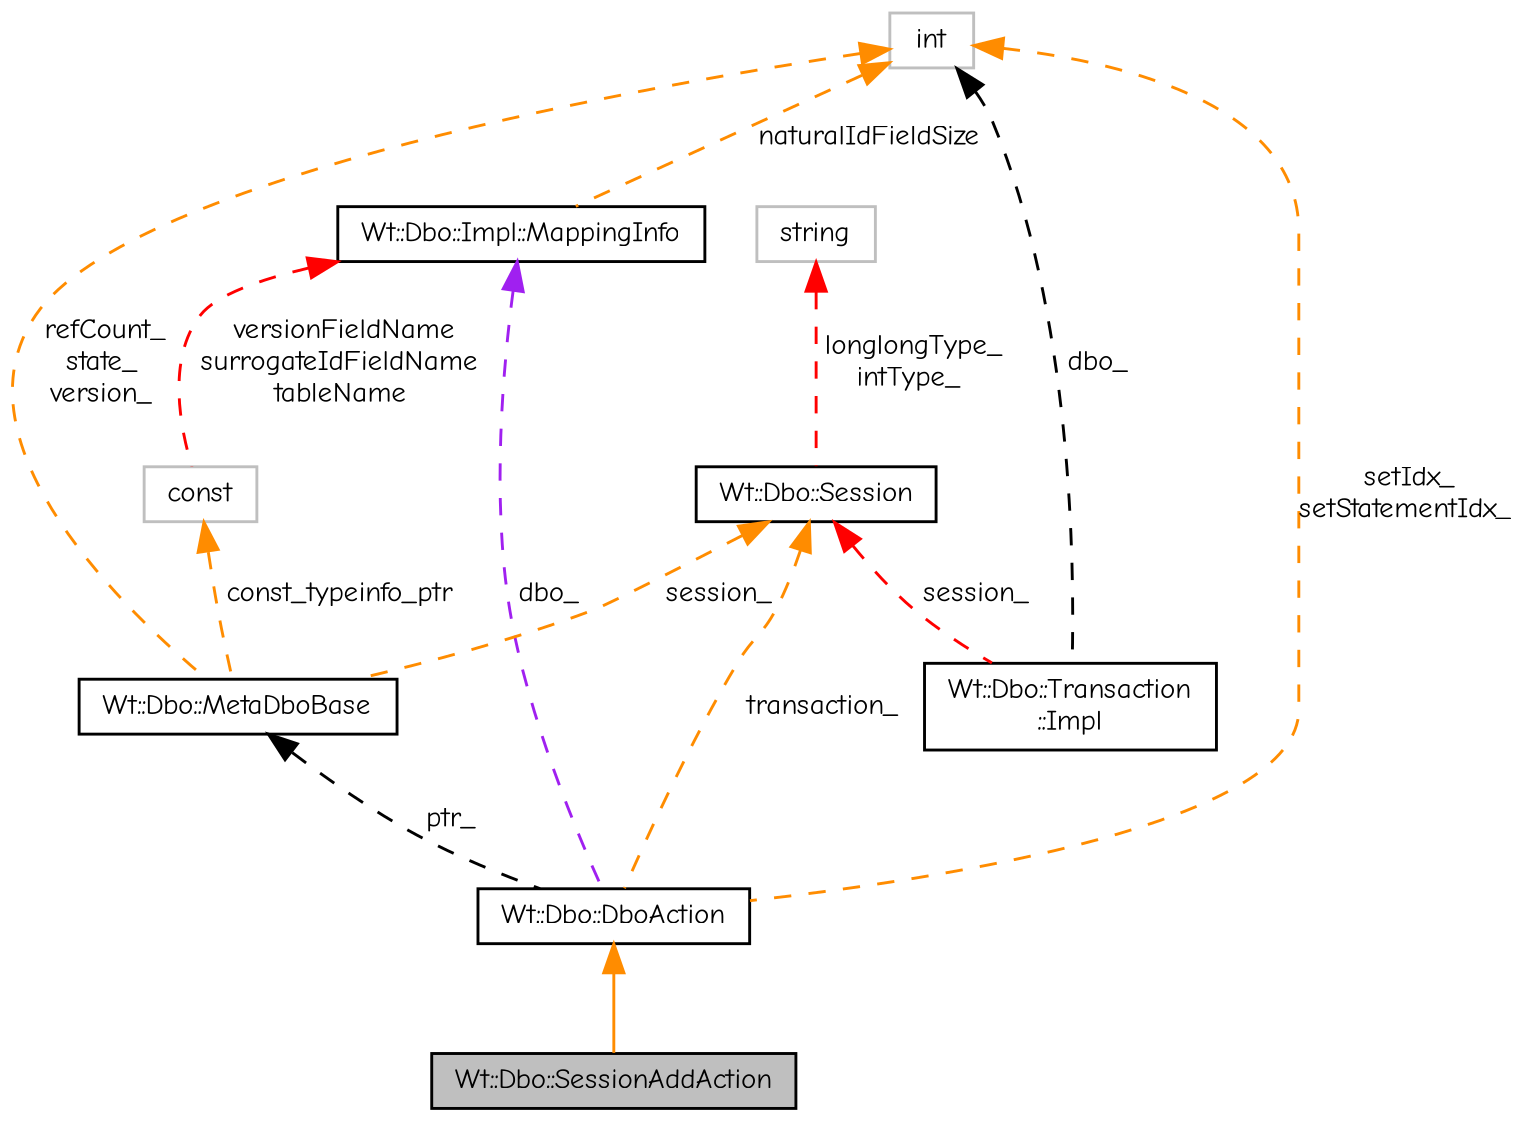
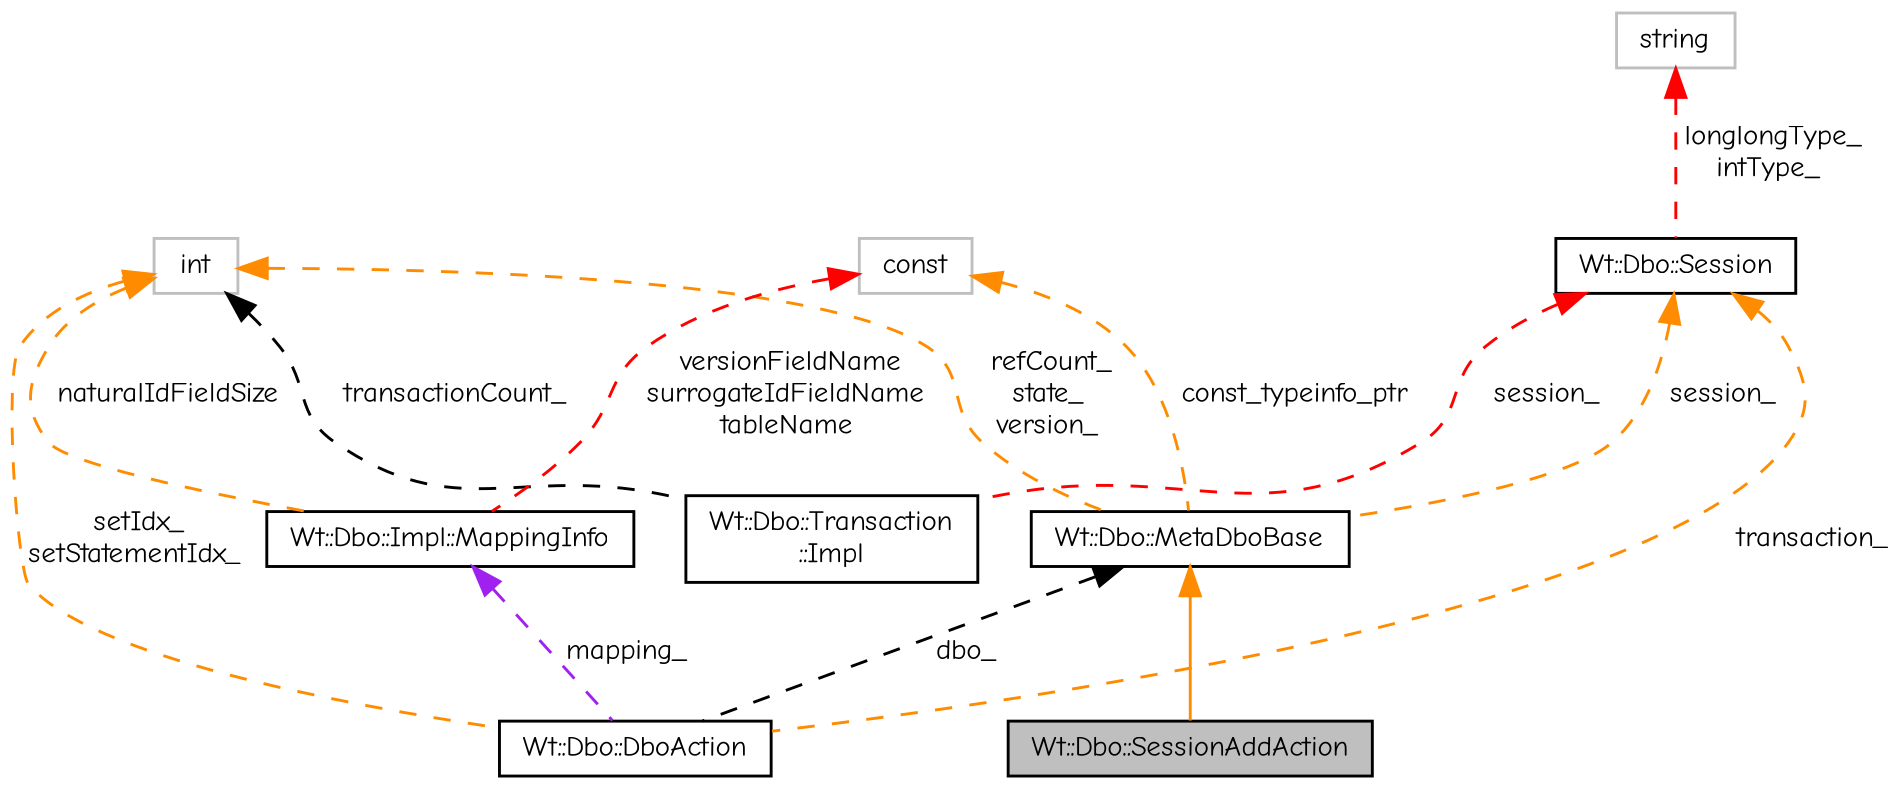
edge "const" -> "Wt::Dbo::Impl::MappingInfo": reversed
edge "Wt::Dbo::Transaction ::Impl" -> "int": label " dbo_" -> " transactionCount_"
edge "Wt::Dbo::DboAction" -> "Wt::Dbo::Impl::MappingInfo": label " dbo_" -> " mapping_"
edge "Wt::Dbo::DboAction" -> "Wt::Dbo::MetaDboBase": label " ptr_" -> " dbo_"
edge "Wt::Dbo::SessionAddAction" -> "Wt::Dbo::DboAction": now "Wt::Dbo::SessionAddAction" -> "Wt::Dbo::MetaDboBase"
